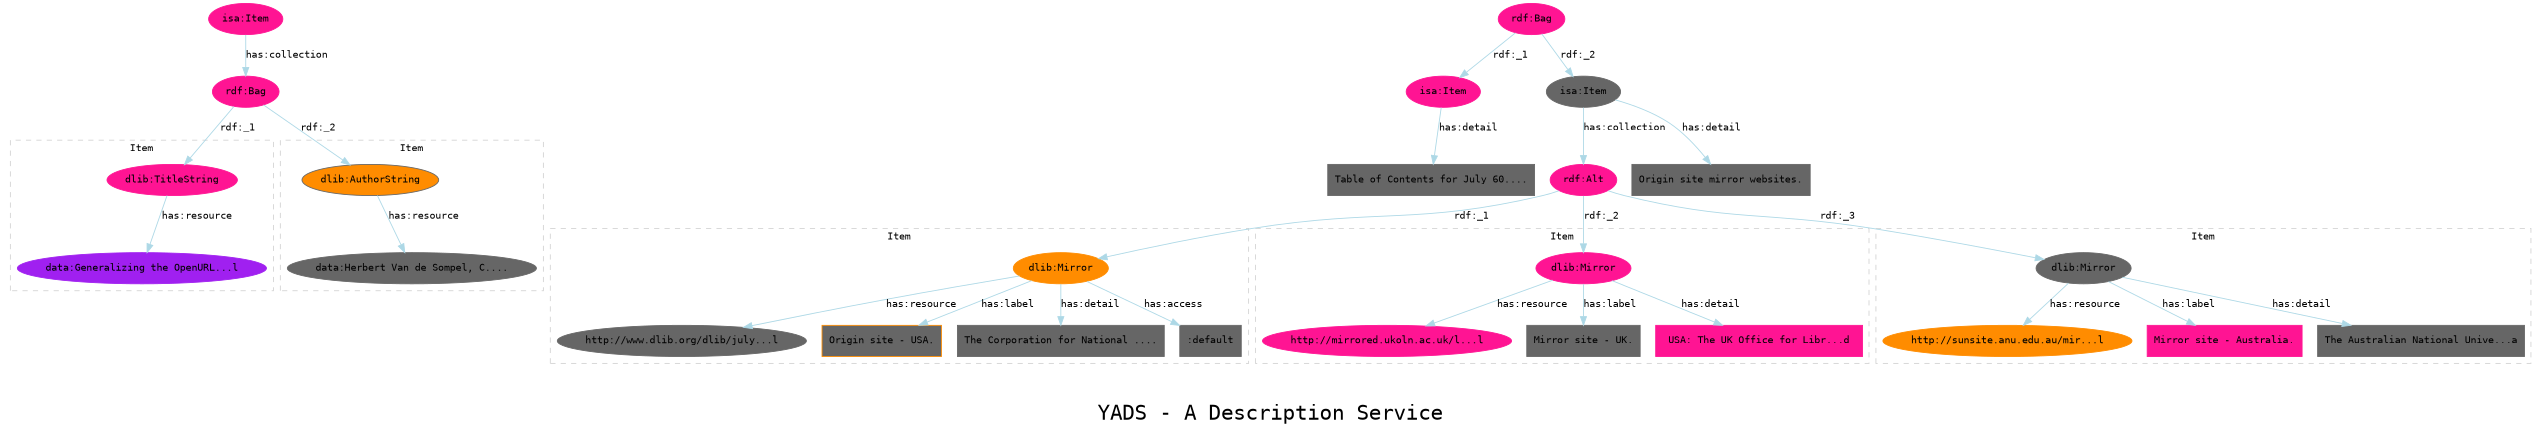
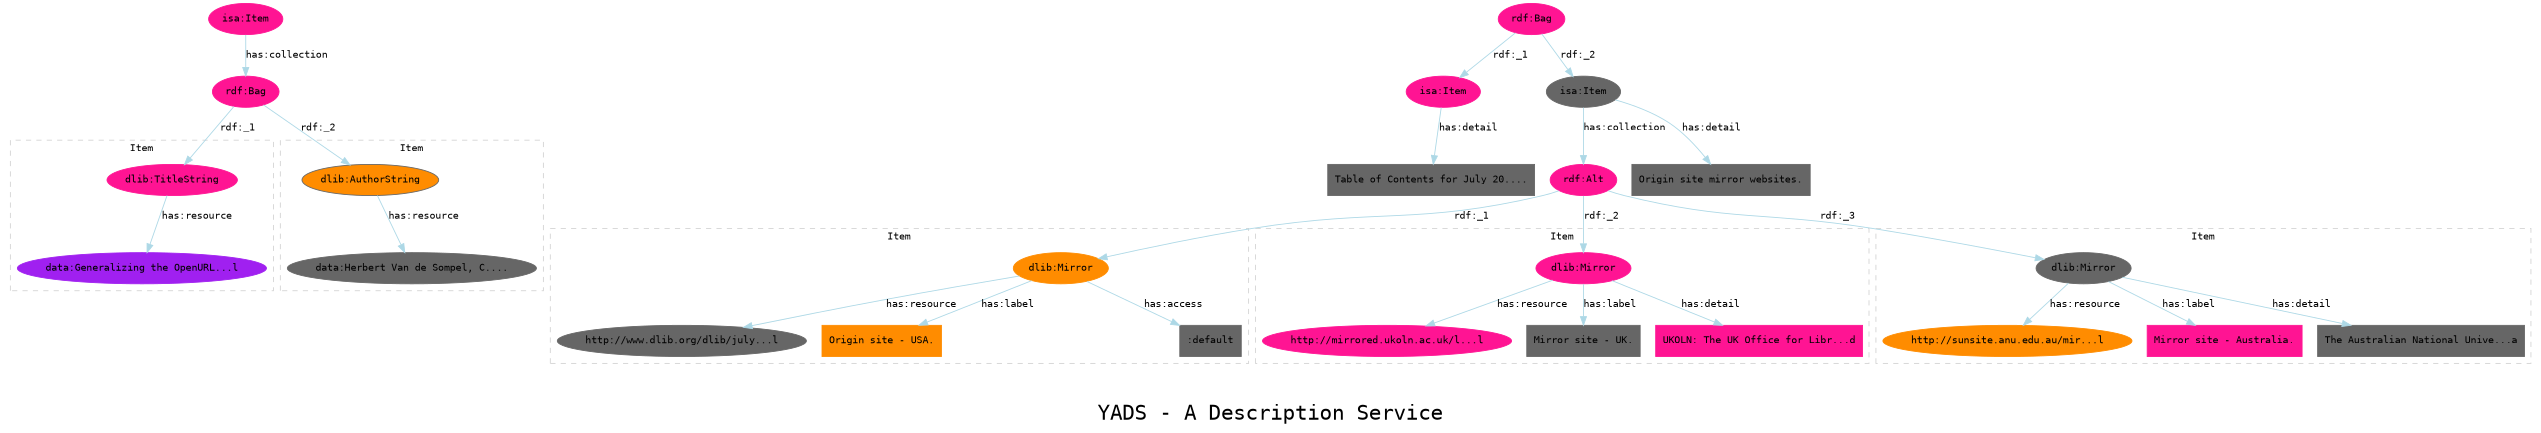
node "Table of Contents for July 60....": label "Table of Contents for July 60...." -> "Table of Contents for July 20...."
node "Origin site - USA.": fillcolor gray40 -> darkorange
node "The Corporation for National ....": removed
node "USA: The UK Office for Libr...d": label "USA: The UK Office for Libr...d" -> "UKOLN: The UK Office for Libr...d"
